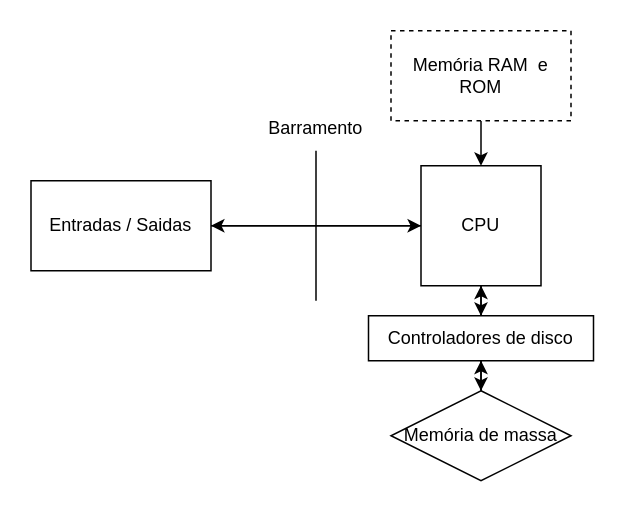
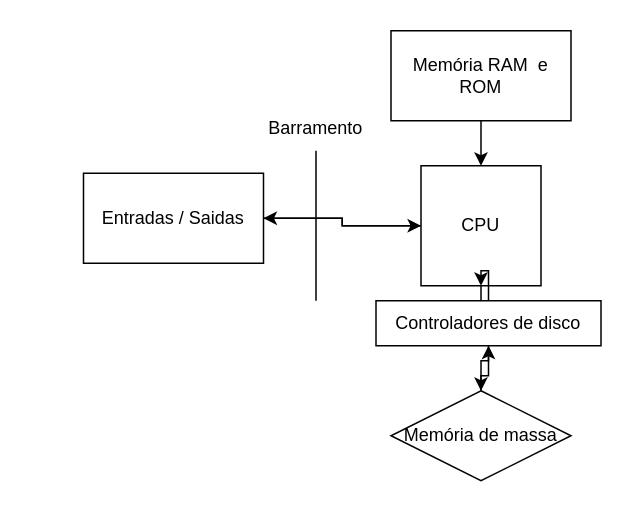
node "Memória RAM e ROM": style dashed -> solid
node "Entradas / Saidas": moved (121, 226) -> (173, 218)
node "Controladores de disco": moved (481, 338) -> (488, 323)
